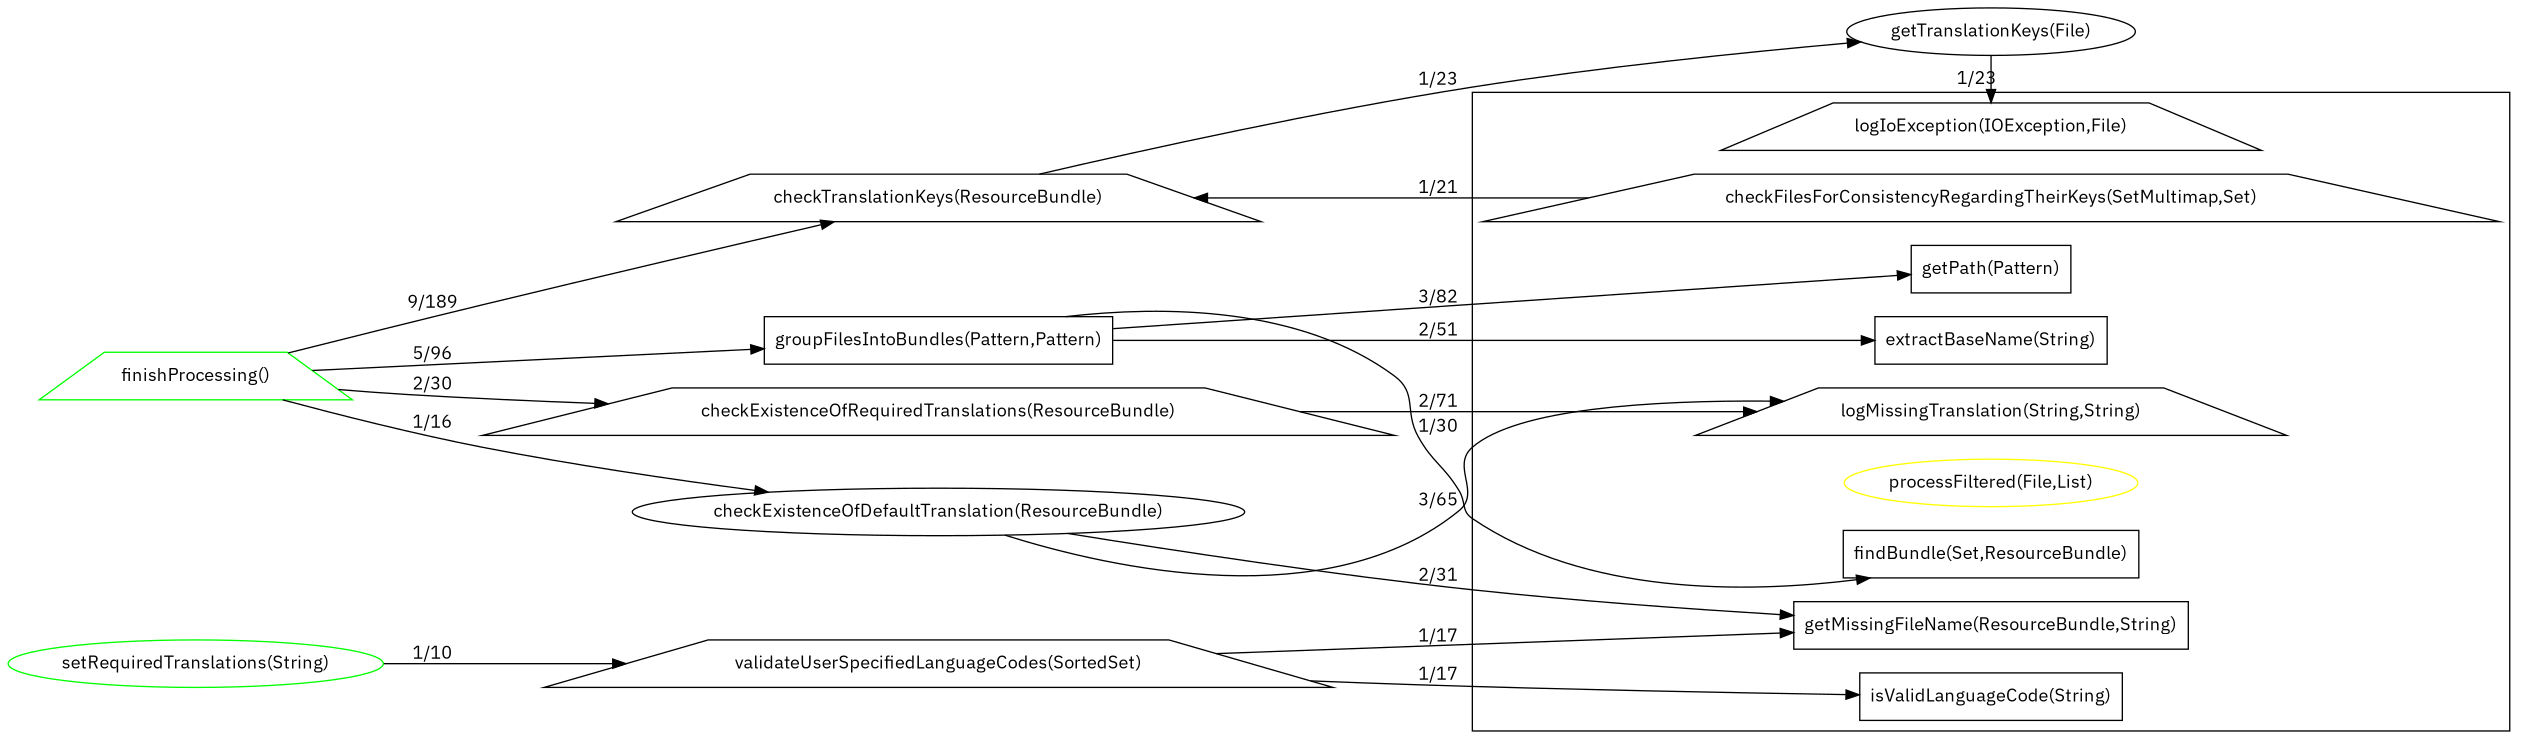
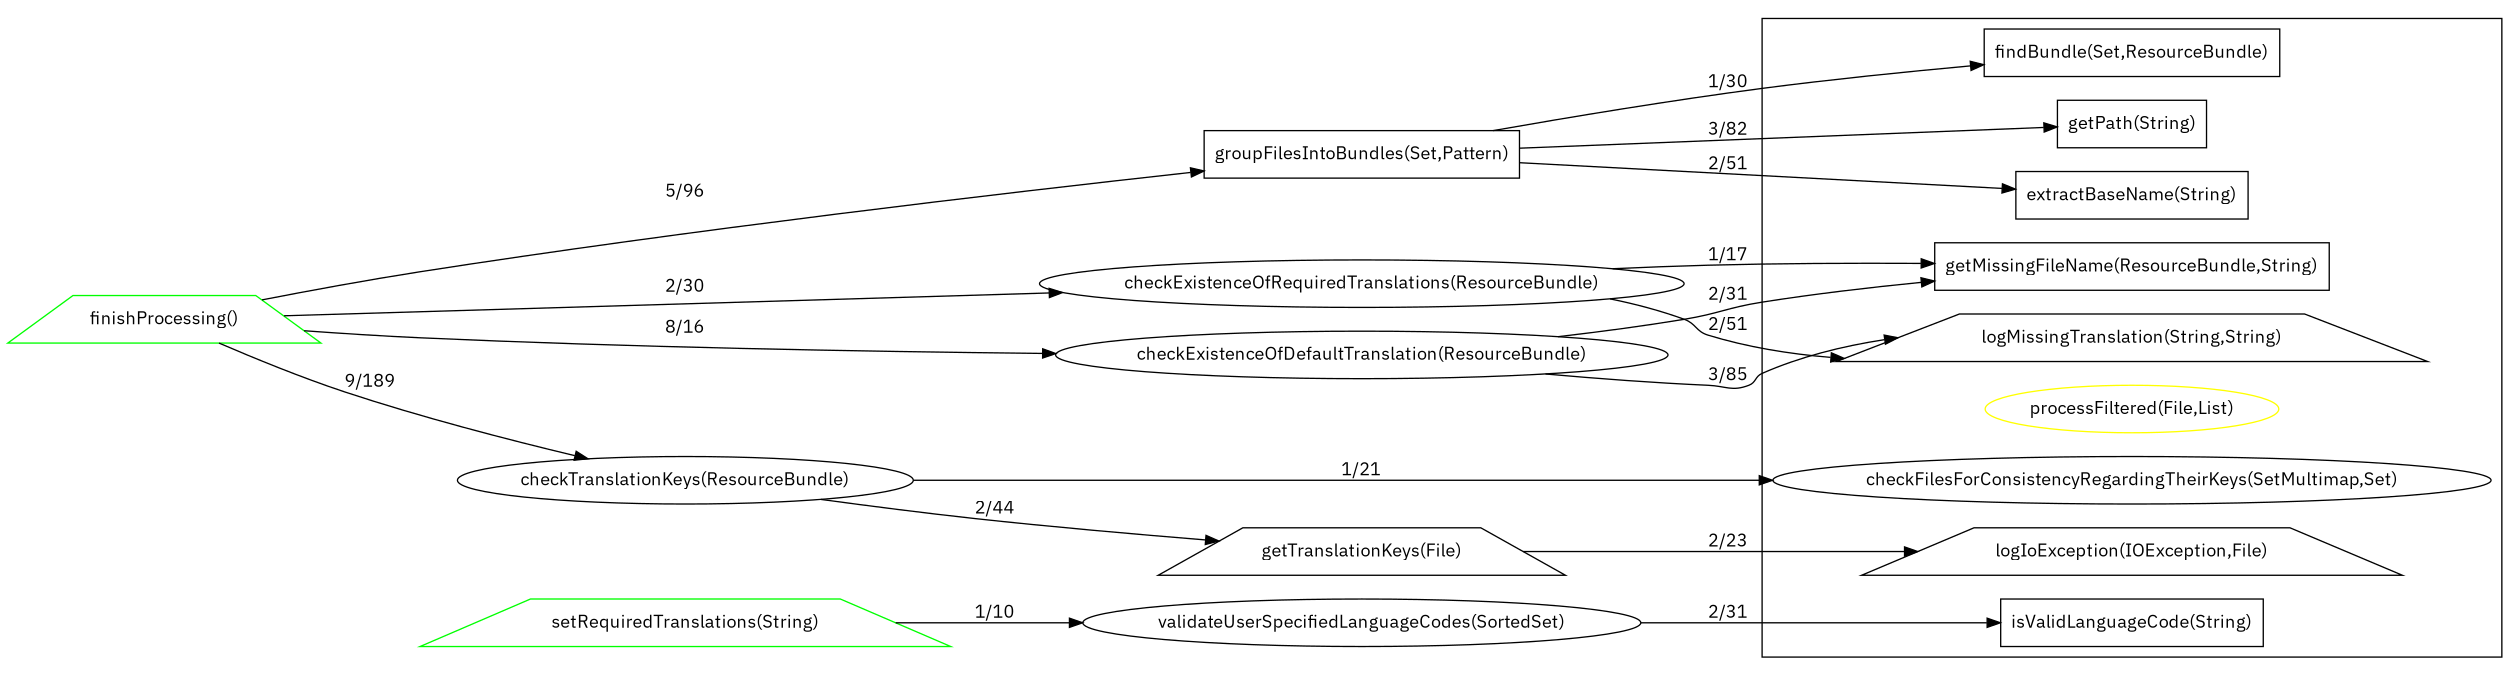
node "getTranslationKeys(File)": shape ellipse -> trapezium
edge "getTranslationKeys(File)" -> "logIoException(IOException,File)": label "1/23" -> "2/23"
edge "checkTranslationKeys(ResourceBundle)" -> "getTranslationKeys(File)": label "1/23" -> "2/44"
node "checkTranslationKeys(ResourceBundle)": shape trapezium -> ellipse
edge "checkFilesForConsistencyRegardingTheirKeys(SetMultimap,Set)" -> "checkTranslationKeys(ResourceBundle)": reversed
node "checkFilesForConsistencyRegardingTheirKeys(SetMultimap,Set)": shape trapezium -> ellipse
node "getPath(Pattern)": label "getPath(Pattern)" -> "getPath(String)"
node "groupFilesIntoBundles(Pattern,Pattern)": label "groupFilesIntoBundles(Pattern,Pattern)" -> "groupFilesIntoBundles(Set,Pattern)"
edge "checkExistenceOfRequiredTranslations(ResourceBundle)" -> "logMissingTranslation(String,String)": label "2/71" -> "2/51"
node "checkExistenceOfRequiredTranslations(ResourceBundle)": shape trapezium -> ellipse
edge "finishProcessing()" -> "checkExistenceOfDefaultTranslation(ResourceBundle)": label "1/16" -> "8/16"
edge "checkExistenceOfDefaultTranslation(ResourceBundle)" -> "logMissingTranslation(String,String)": label "3/65" -> "3/85"
edge "validateUserSpecifiedLanguageCodes(SortedSet)" -> "getMissingFileName(ResourceBundle,String)": now "checkExistenceOfRequiredTranslations(ResourceBundle)" -> "getMissingFileName(ResourceBundle,String)"
node "setRequiredTranslations(String)": shape ellipse -> trapezium
node "validateUserSpecifiedLanguageCodes(SortedSet)": shape trapezium -> ellipse
edge "validateUserSpecifiedLanguageCodes(SortedSet)" -> "isValidLanguageCode(String)": label "1/17" -> "2/31"
